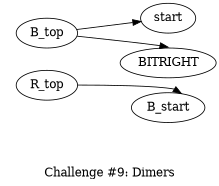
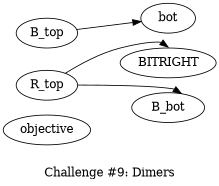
node "start": label "start" -> "bot"
edge "B_top" -> "BITRIGHT": now "R_top" -> "BITRIGHT"
node "B_start": label "B_start" -> "B_bot"
node "objective": added
